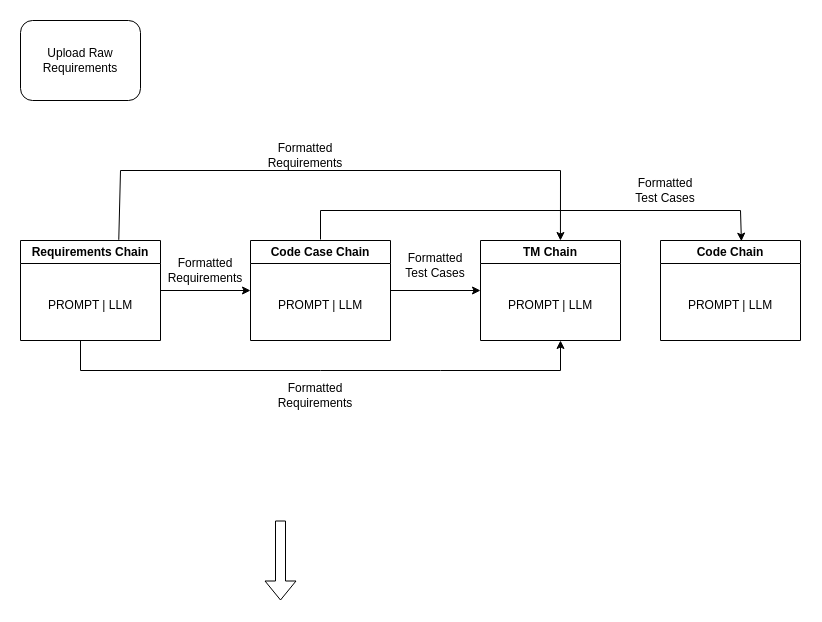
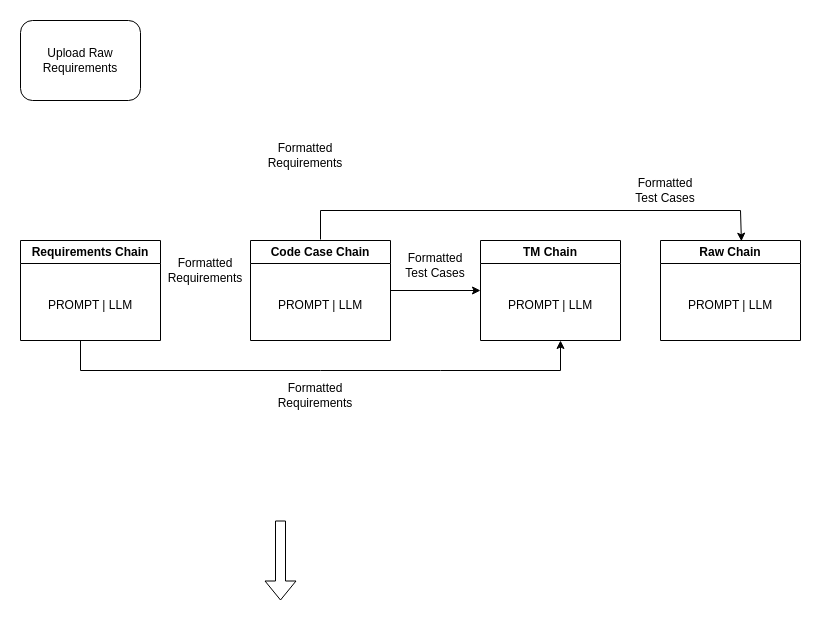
edge "Requirements Chain" -> "TM Chain": removed
node "Code Chain": label "Code Chain" -> "Raw Chain"
edge "Requirements Chain" -> "Code Case Chain": removed
